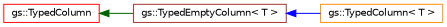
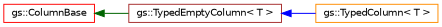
node "gs::TypedColumn": label "gs::TypedColumn" -> "gs::ColumnBase"
